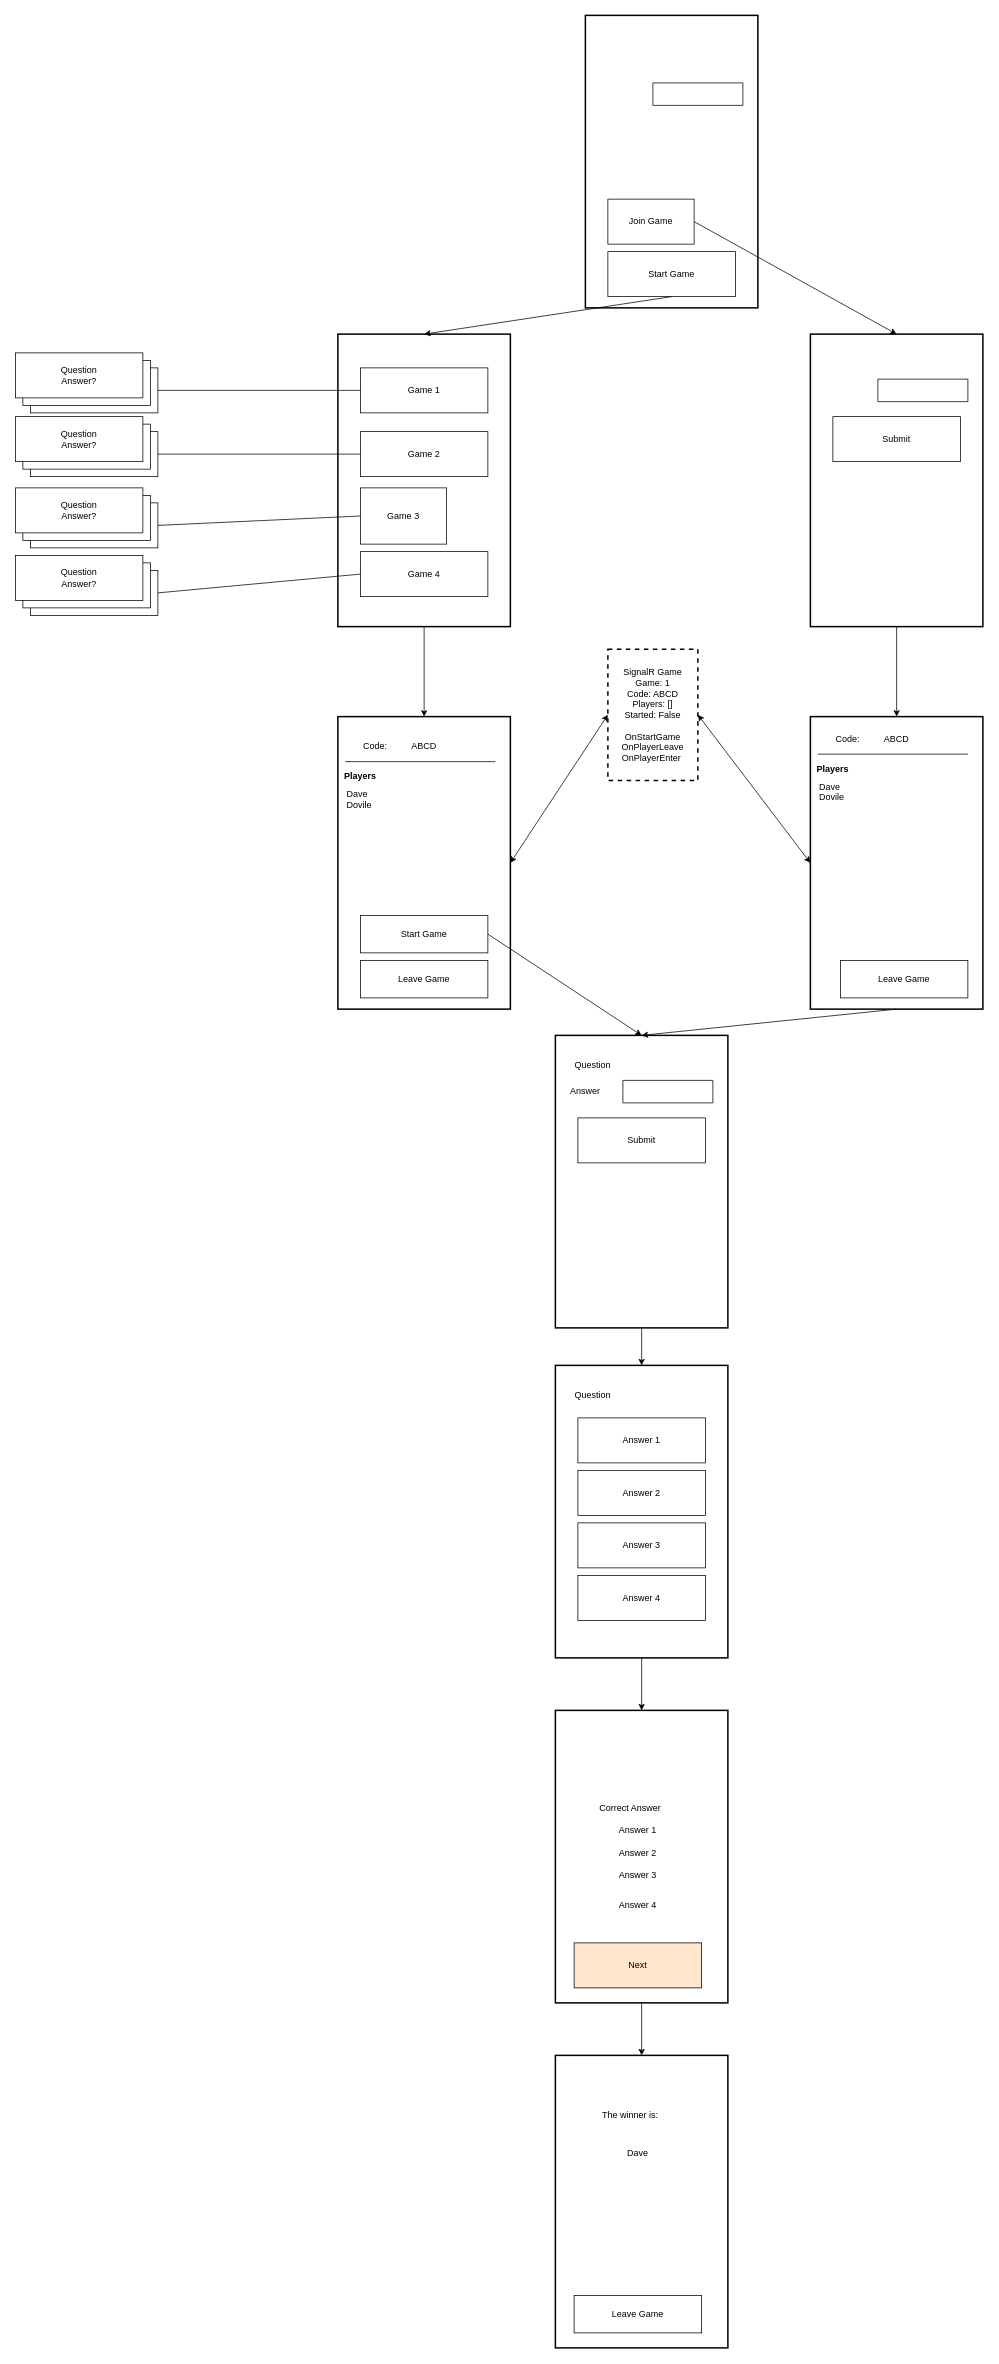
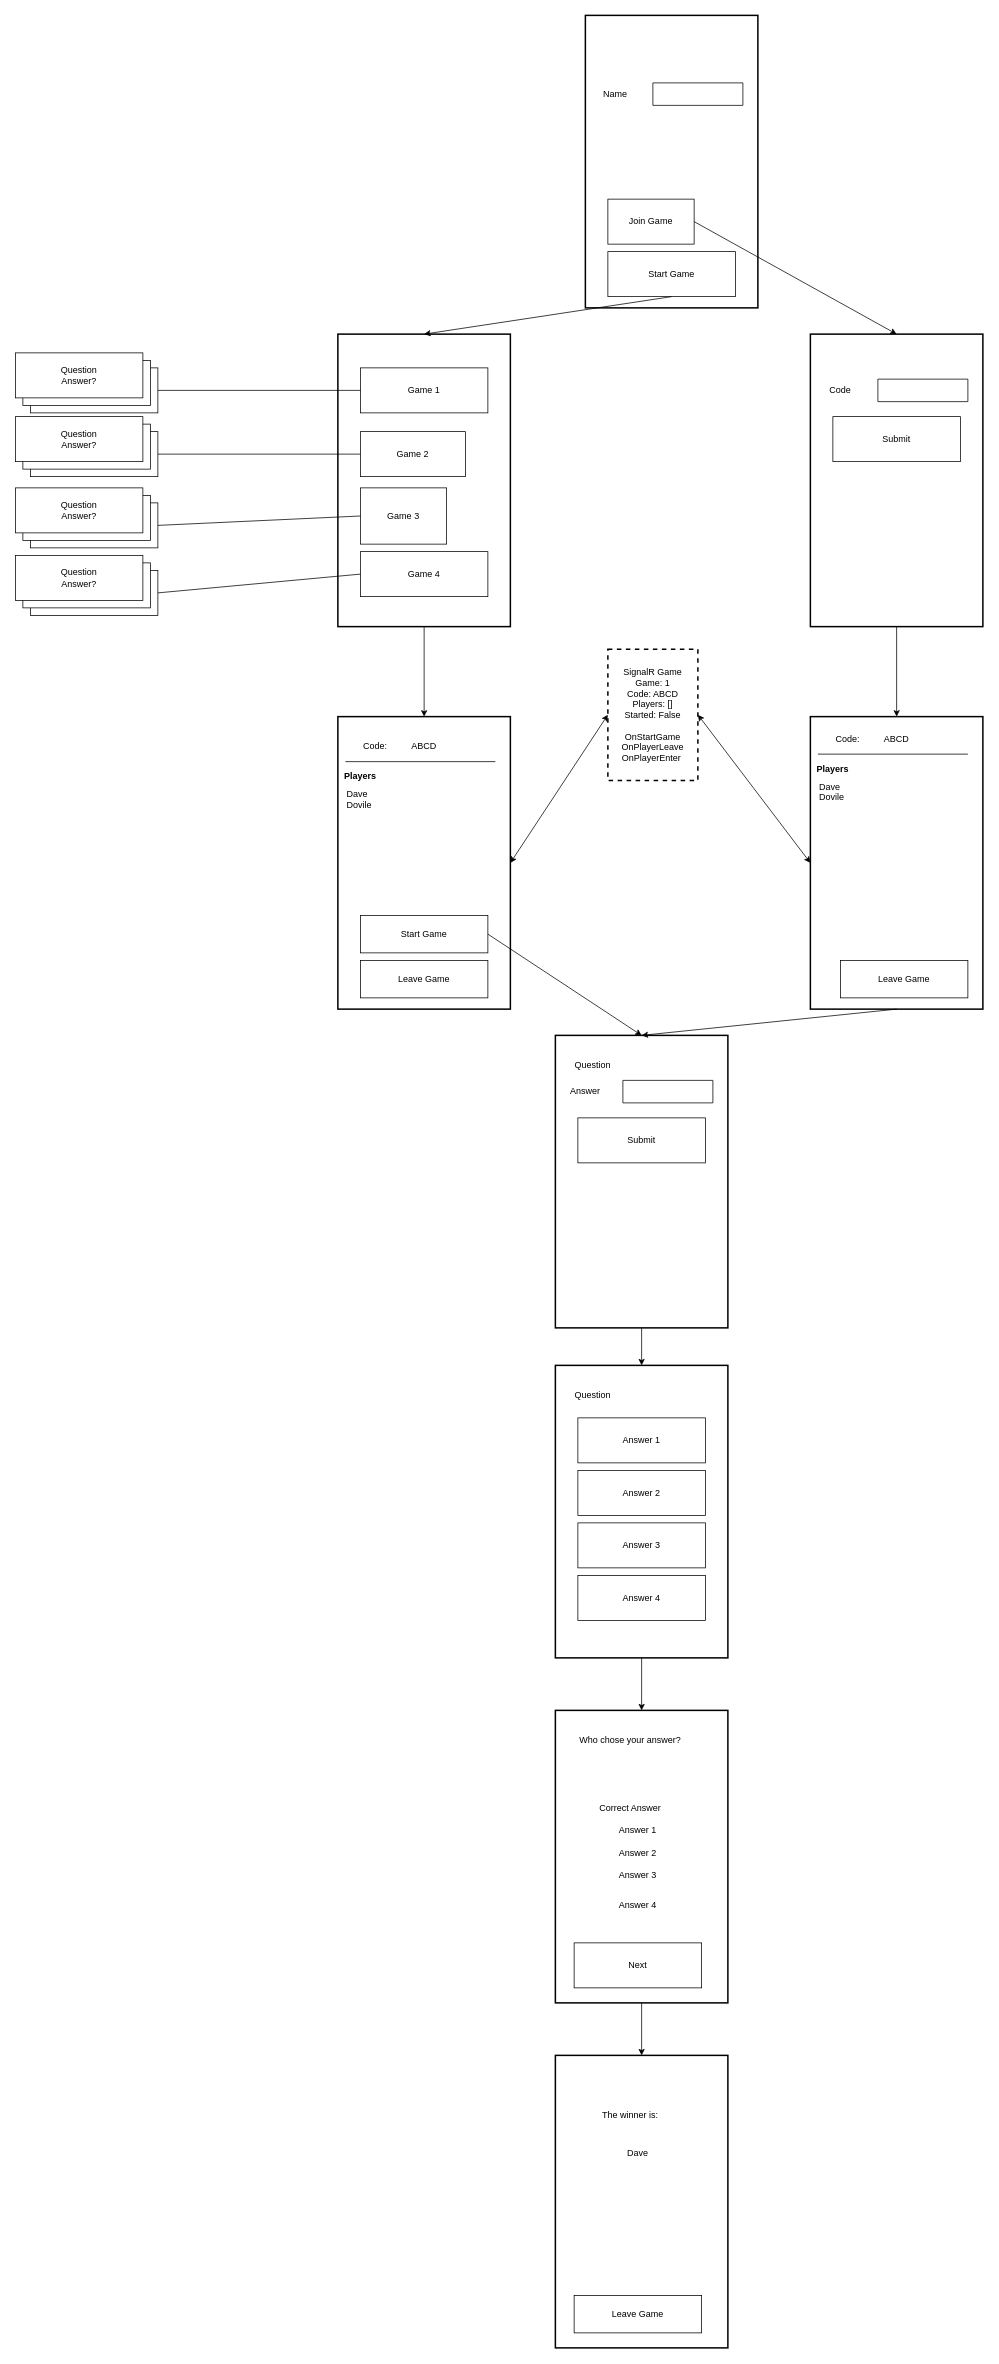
node "Name": added
node "Code": added
node "Game 2": size 128x45 -> 105x45
node "Who chose your answer?": added
node "Next": fillcolor #ffe6cc -> #ffffff
